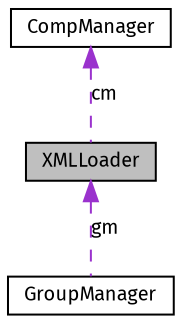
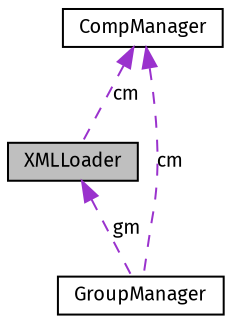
edge "GroupManager" -> "CompManager": added, label "cm"
